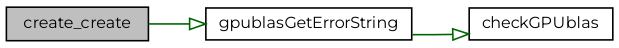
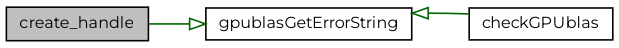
node "create_create": label "create_create" -> "create_handle"
edge "gpublasGetErrorString" -> "checkGPUblas": reversed
